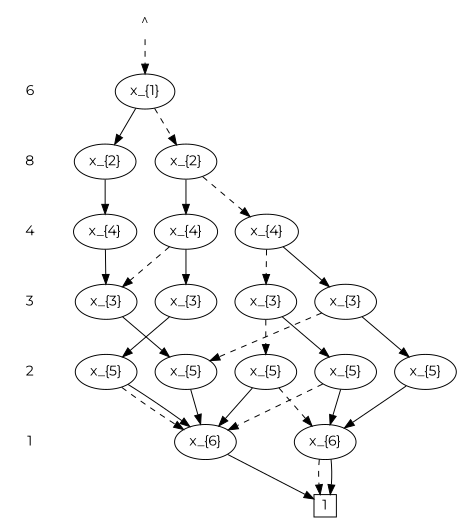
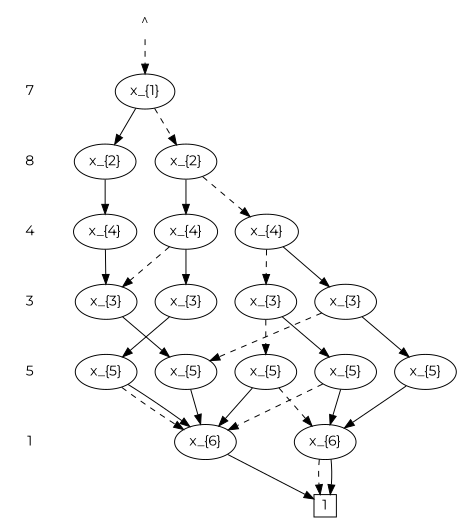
node "6": label "6" -> "7"
node "2": label "2" -> "5"
